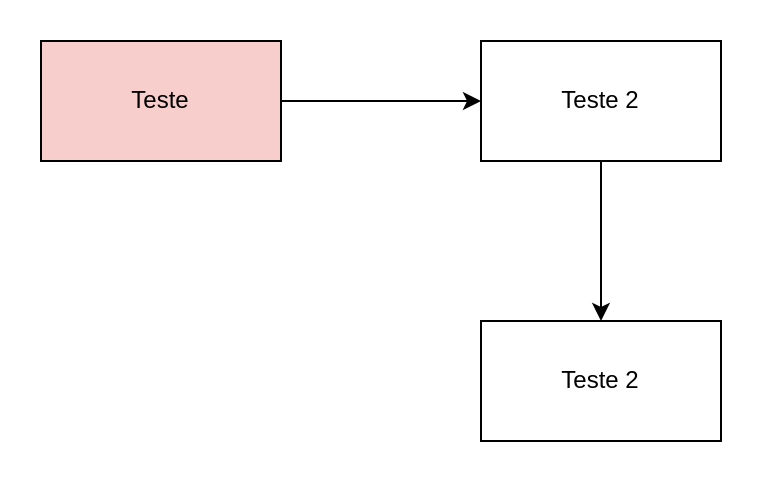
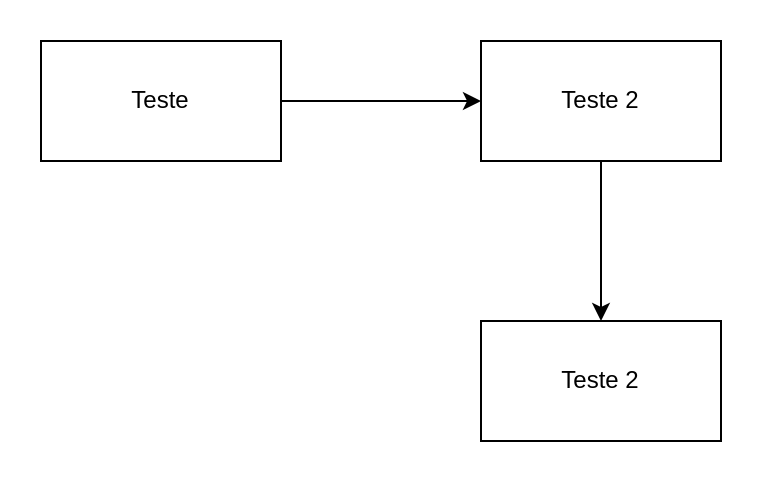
node "Teste": fillcolor #f8cecc -> #ffffff
